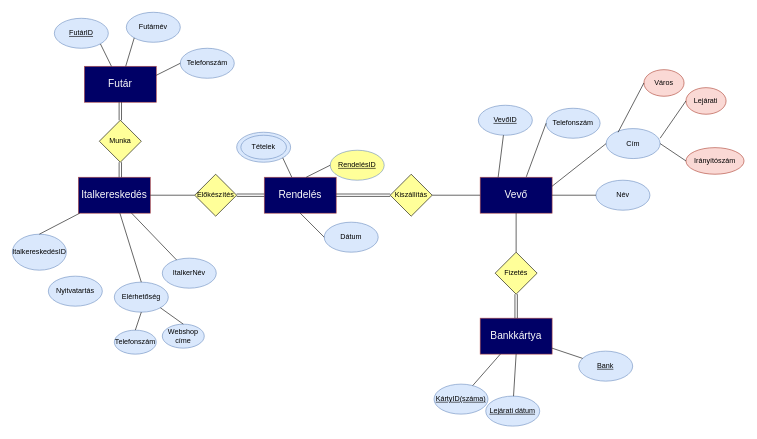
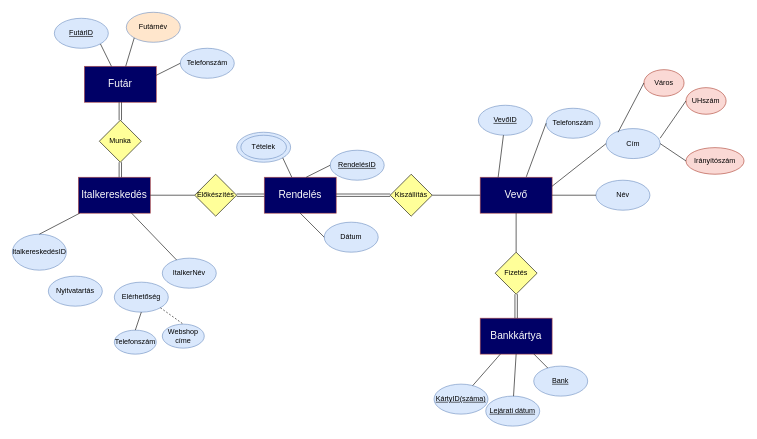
node "Futárnév": fillcolor #dae8fc -> #ffe6cc
node "Lejárati": label "Lejárati" -> "UHszám"
node "RendelésID": fillcolor #ffff99 -> #dae8fc
edge "Italkereskedés" -- "Elérhetőség": removed
edge "Elérhetőség" -- "Webshop címe": style solid -> dashed
node "Bank": moved (606, 366) -> (561, 381)
